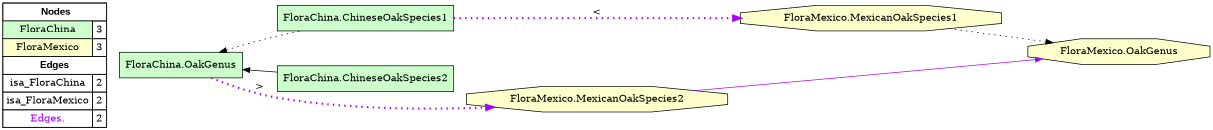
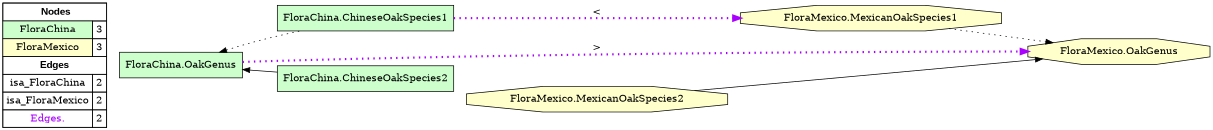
edge "FloraMexico.MexicanOakSpecies2" -> "FloraMexico.OakGenus": color #aa00ff -> #000000
edge "FloraChina.OakGenus" -> "FloraMexico.MexicanOakSpecies2": now "FloraChina.OakGenus" -> "FloraMexico.OakGenus"
